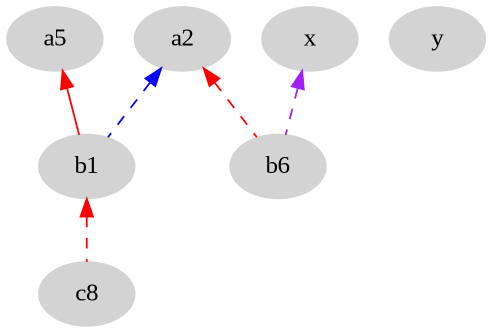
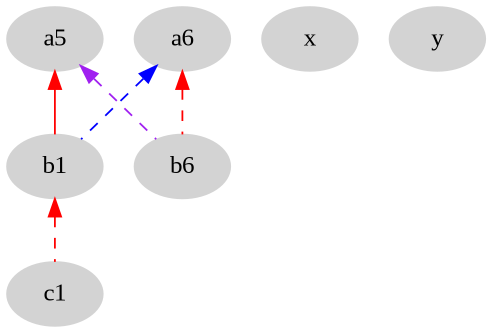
node "a2": label "a2" -> "a6"
edge "b6" -> "x": now "b6" -> "a5"
node "c8": label "c8" -> "c1"
